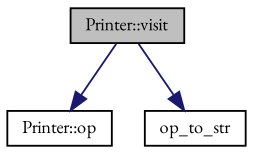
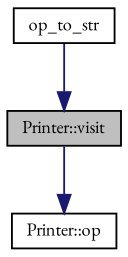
edge "Printer::visit" -> "op_to_str": reversed
